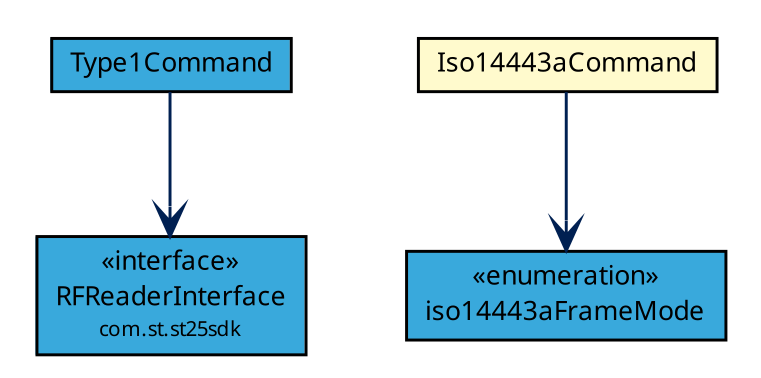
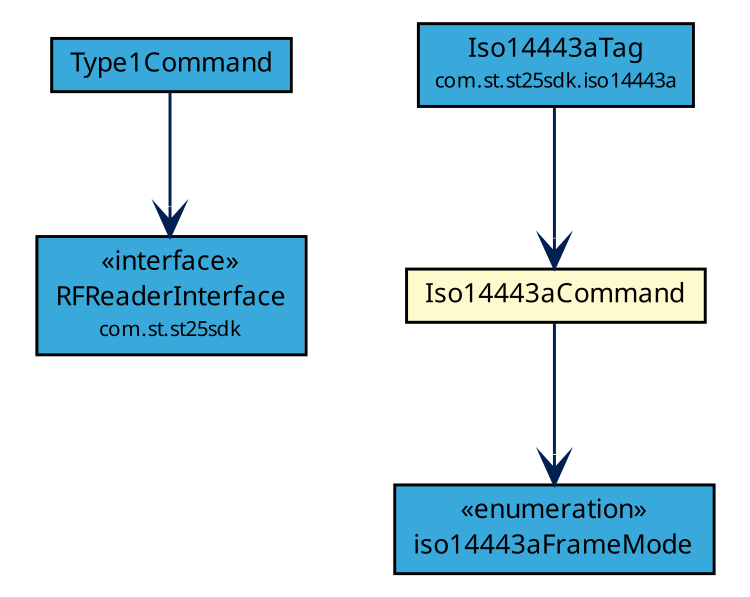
node "Iso14443aTag": added
